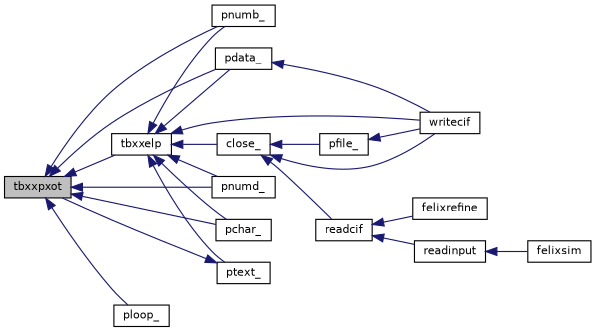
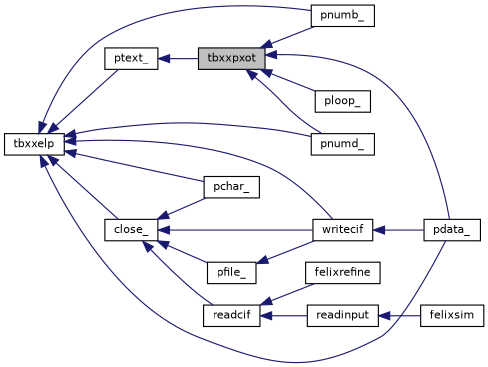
edge "writecif" -> "pdata_": reversed
edge "tbxxelp" -> "tbxxpxot": removed
edge "pchar_" -> "tbxxpxot": now "pchar_" -> "close_"
